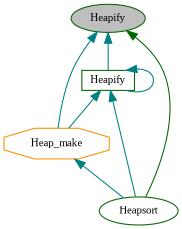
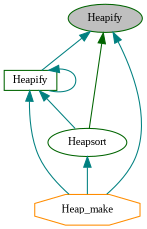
edge "Heapsort" -> "Heap_make": reversed
